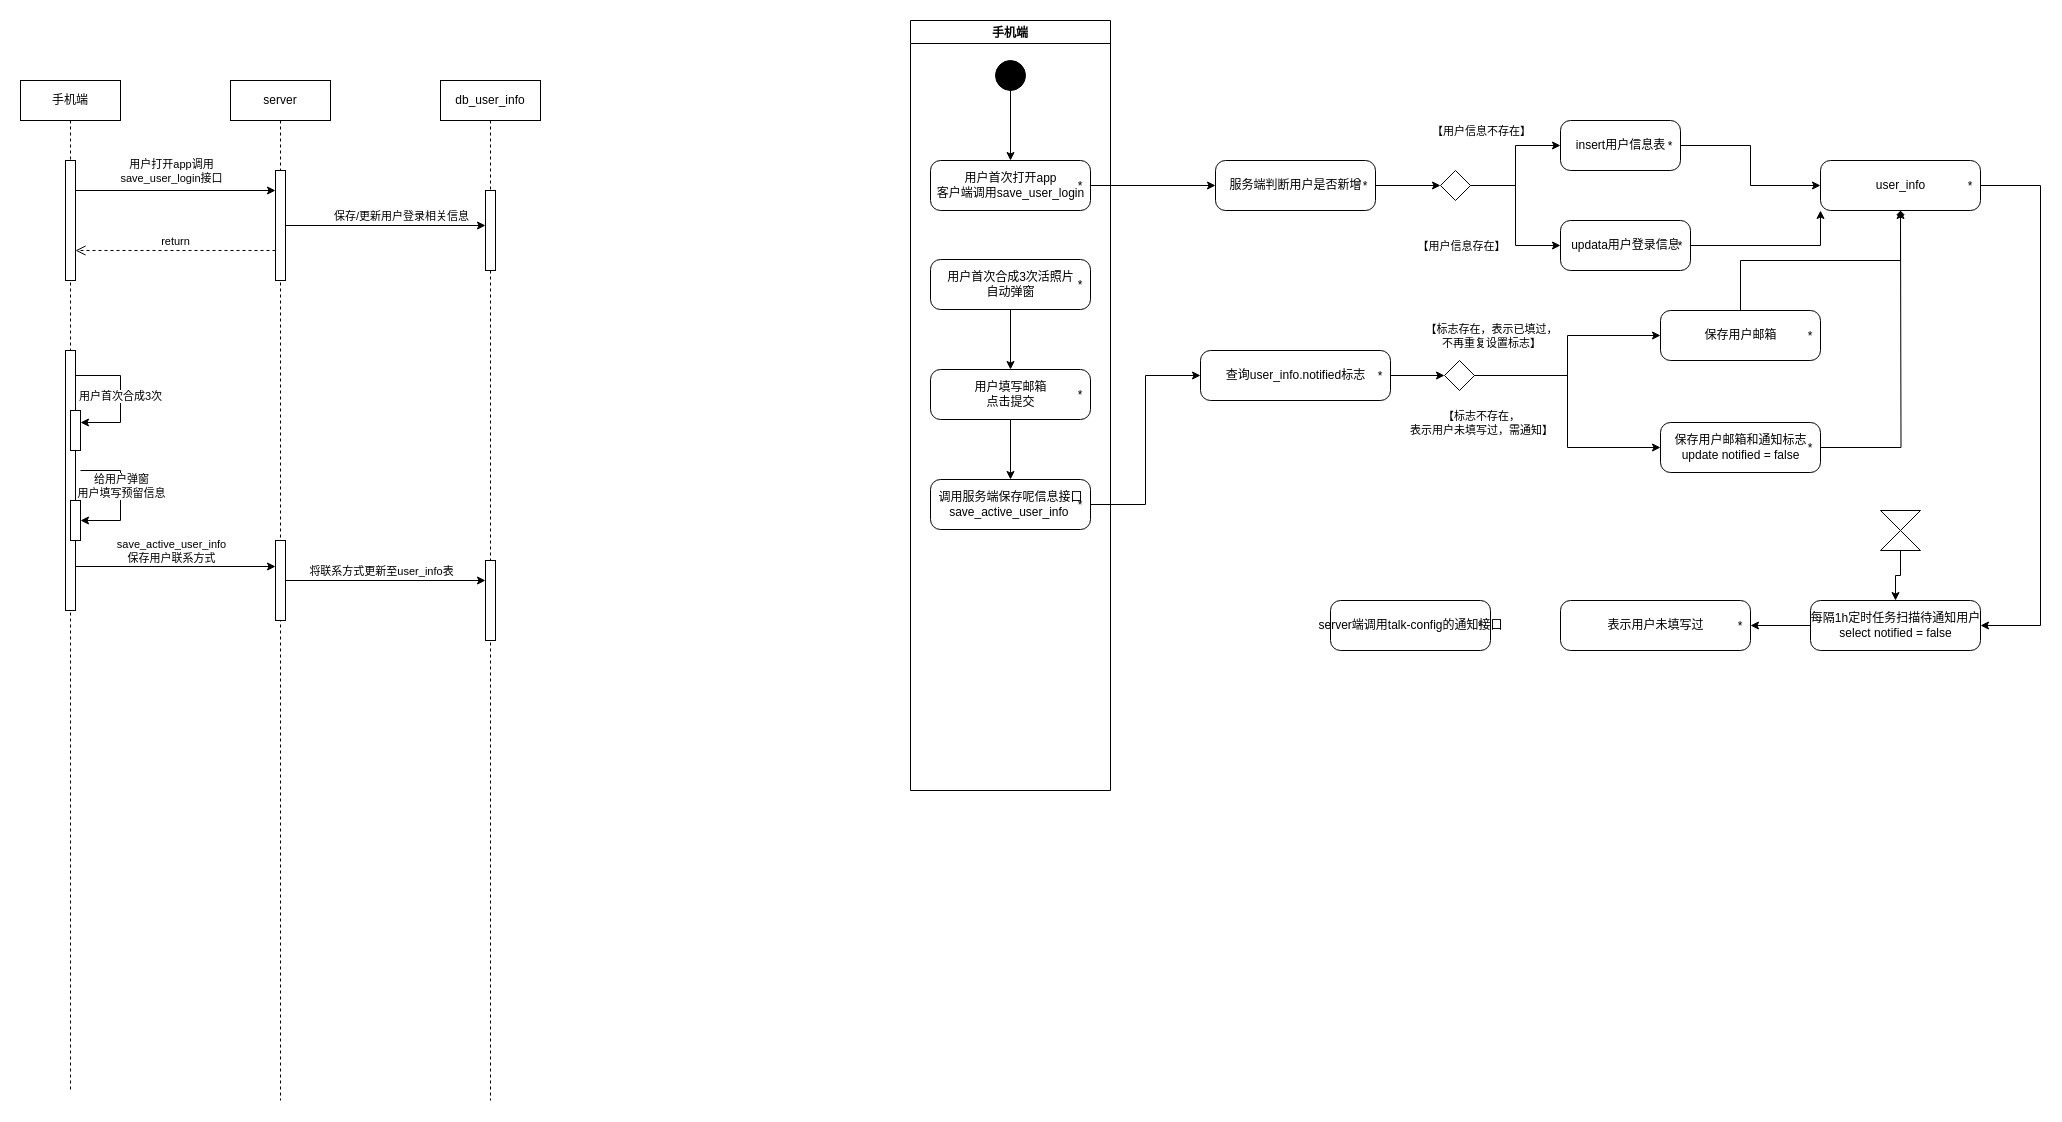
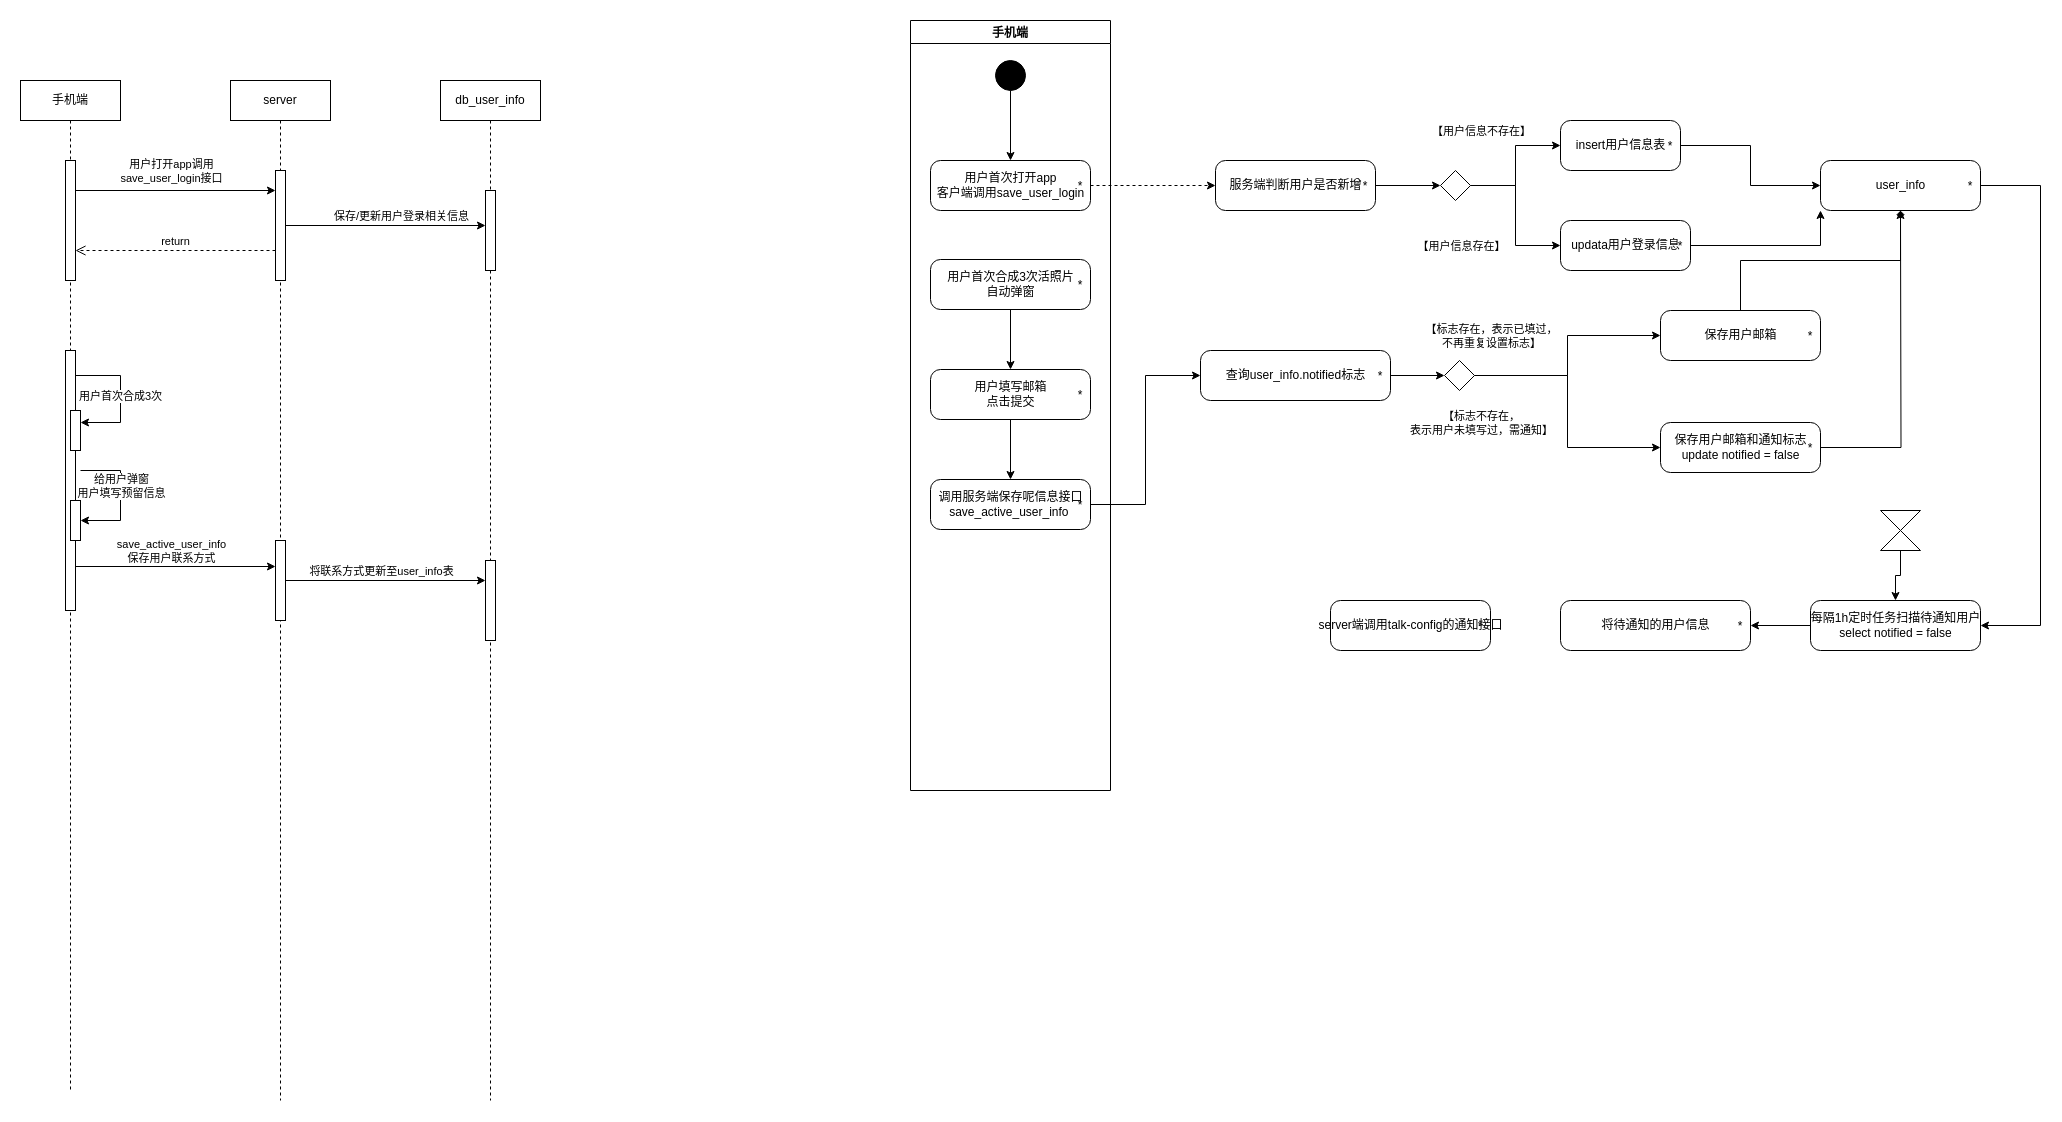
edge "用户首次打开app 客户端调用save_user_login" -> "服务端判断用户是否新增": style solid -> dashed
node "表示用户未填写过": label "表示用户未填写过" -> "将待通知的用户信息"
